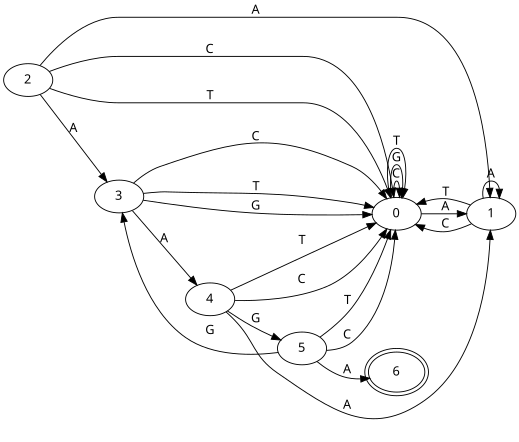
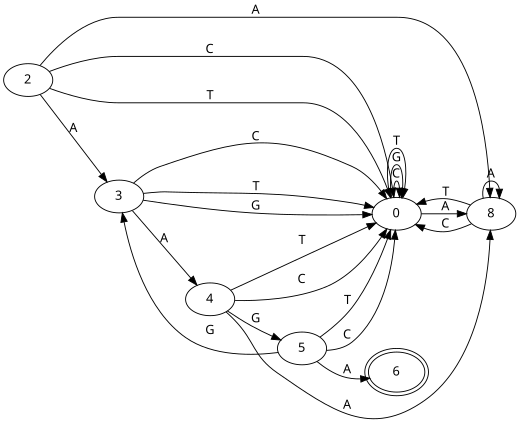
node "1": label "1" -> "8"
